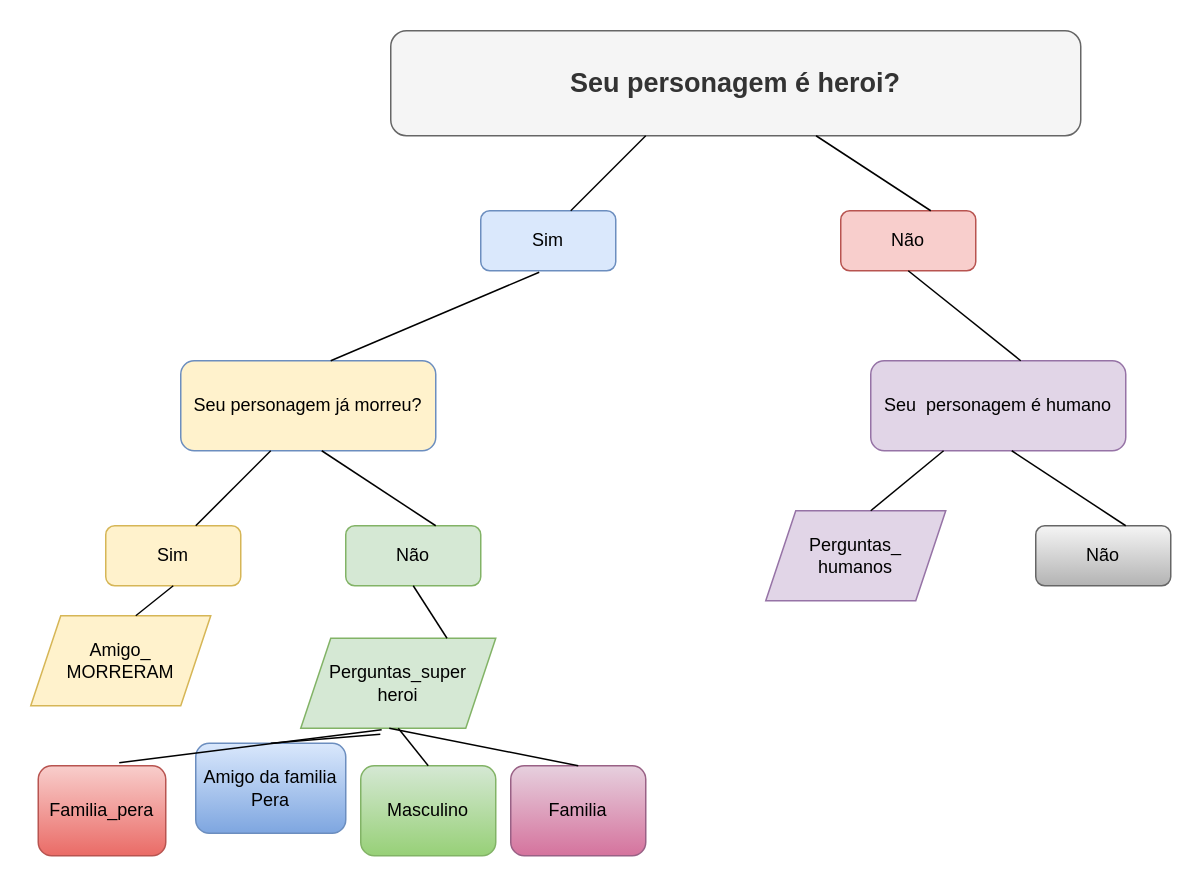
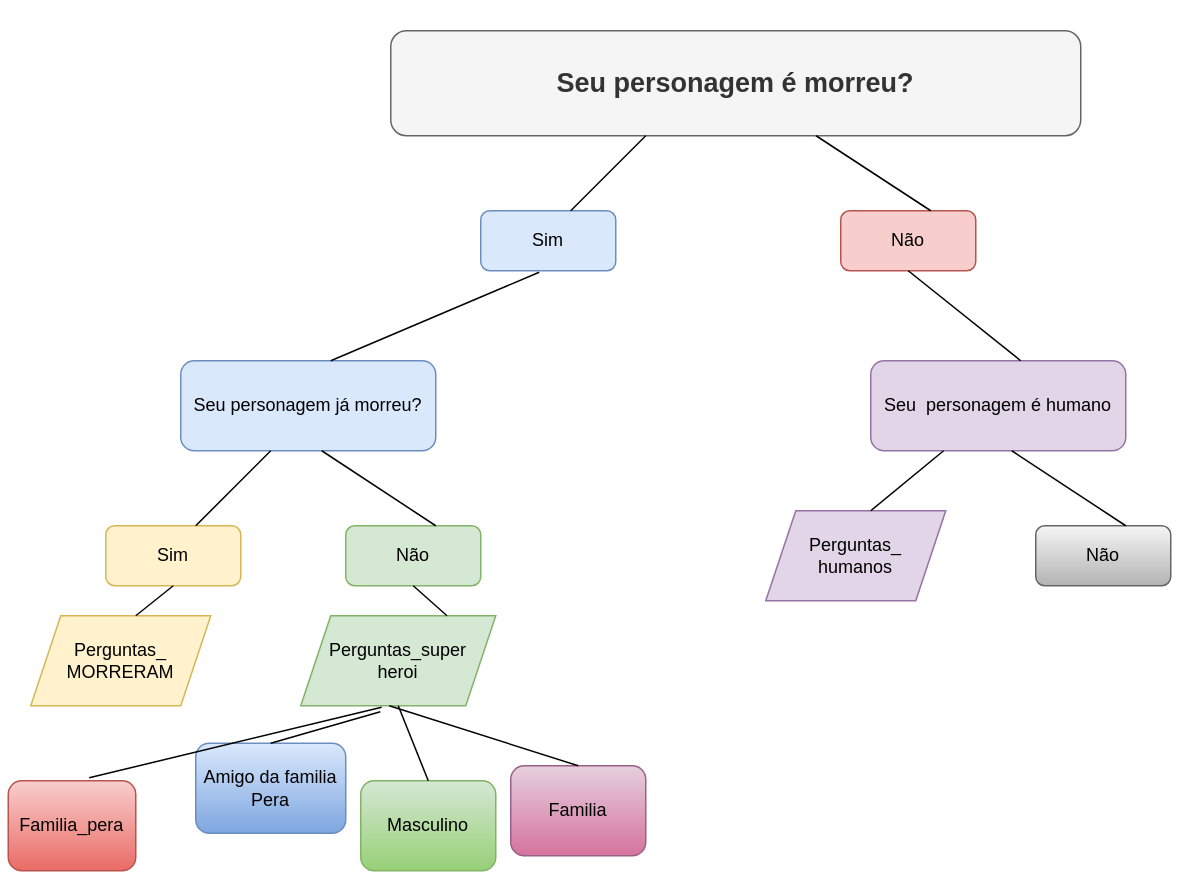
node "Seu personagem é heroi?": label "Seu personagem é heroi?" -> "Seu personagem é morreu?"
node "Seu personagem já morreu?": fillcolor #fff2cc -> #dae8fc
node "Amigo_ MORRERAM": label "Amigo_ MORRERAM" -> "Perguntas_ MORRERAM"
node "Perguntas_super heroi": moved (398, 683) -> (398, 661)
node "Familia_pera": moved (102, 811) -> (72, 826)
node "Masculino": moved (428, 811) -> (428, 826)
